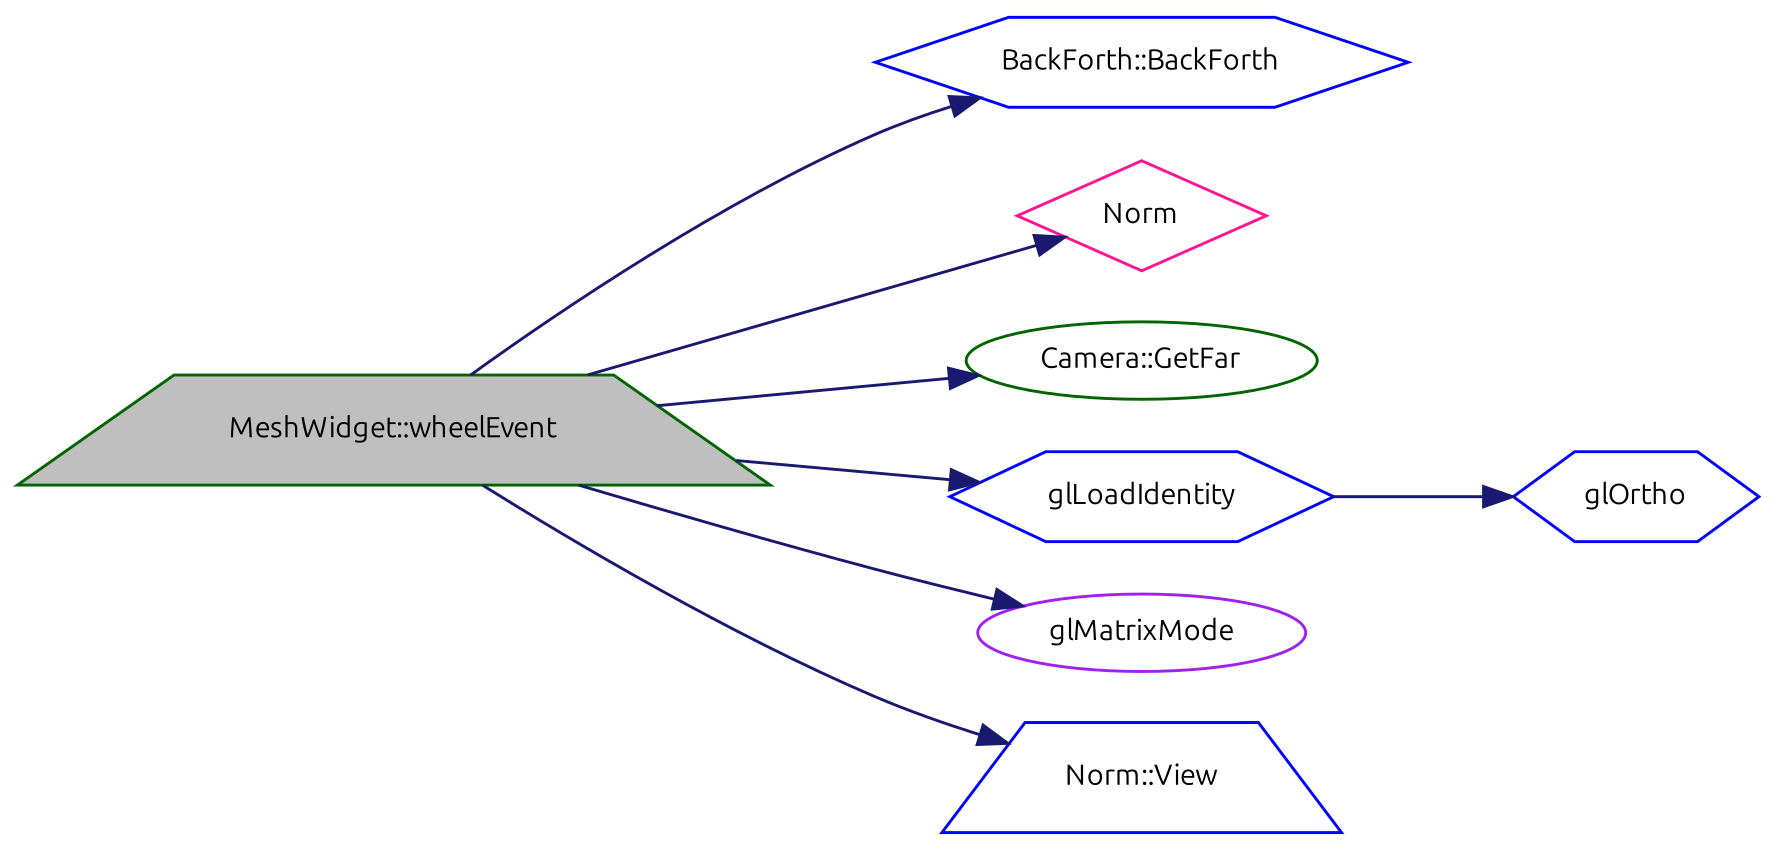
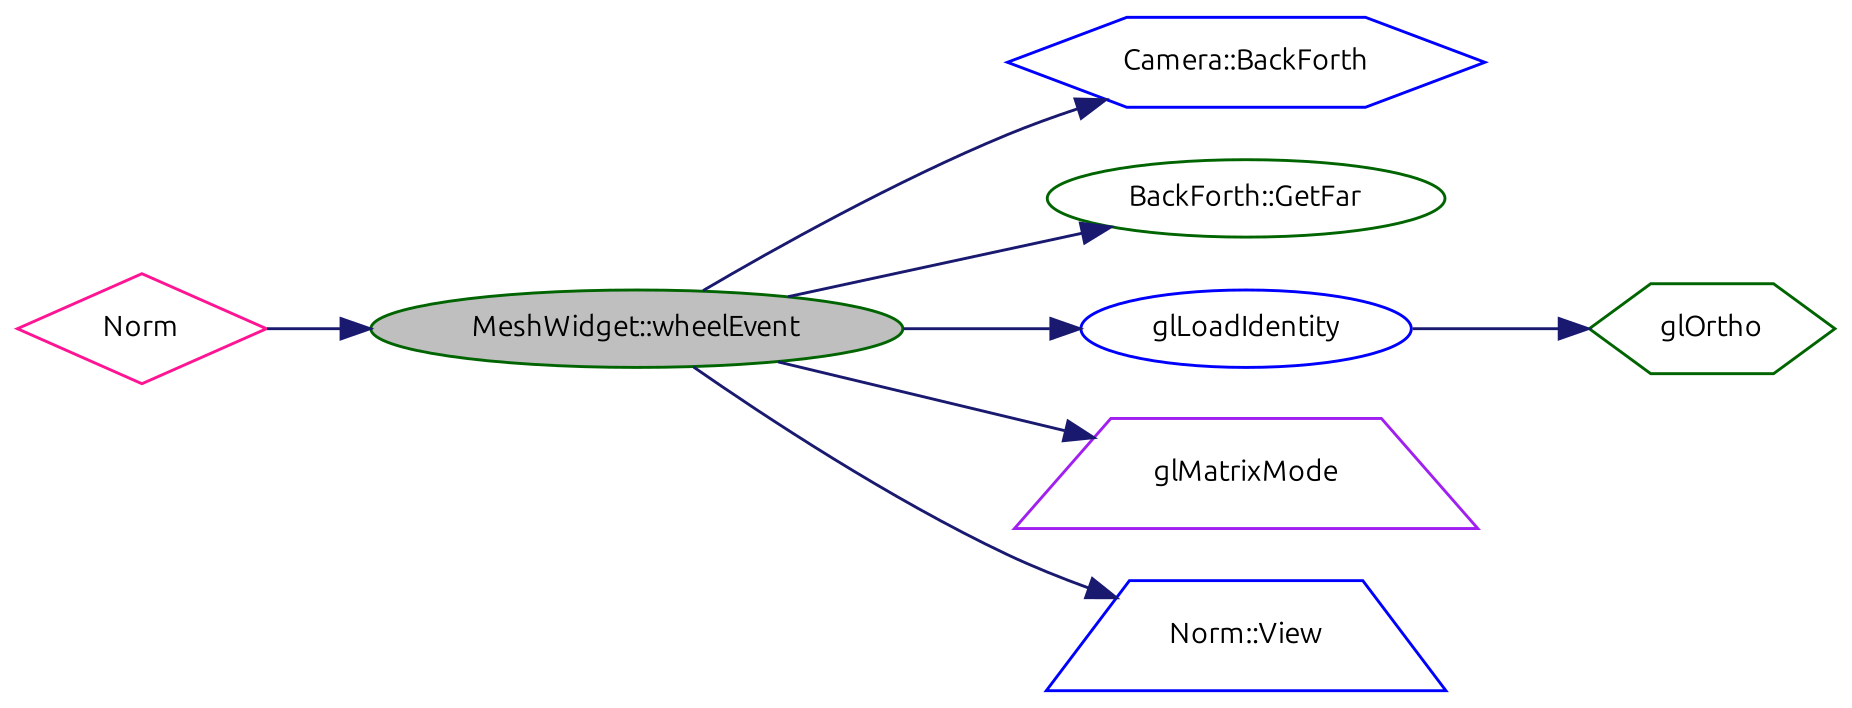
node "BackForth::BackForth": label "BackForth::BackForth" -> "Camera::BackForth"
edge "MeshWidget::wheelEvent" -> "Norm": reversed
node "Camera::GetFar": label "Camera::GetFar" -> "BackForth::GetFar"
node "MeshWidget::wheelEvent": shape trapezium -> ellipse
node "glLoadIdentity": shape hexagon -> ellipse
node "glOrtho": color blue -> darkgreen
node "glMatrixMode": shape ellipse -> trapezium
